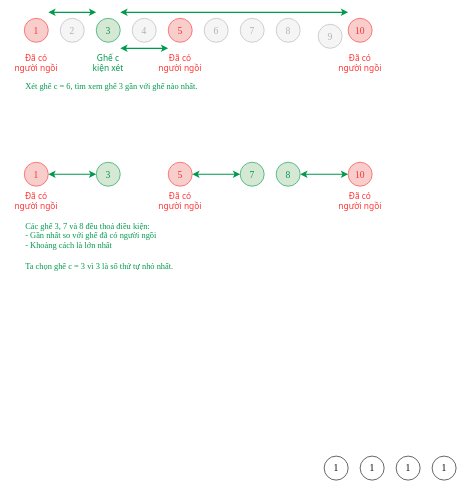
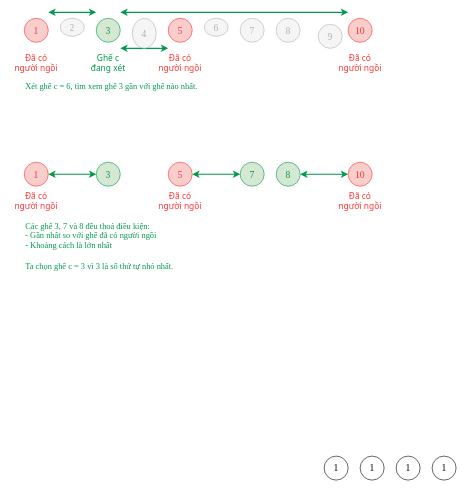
node "2": size 24x24 -> 24x18
node "4": size 24x24 -> 24x30
node "6": size 24x24 -> 24x18
node "Ghế c kiện xét": label "Ghế c kiện xét" -> "Ghế c đang xét"
